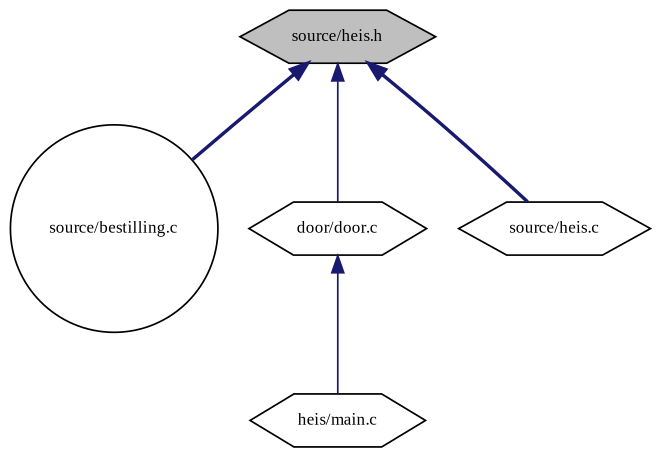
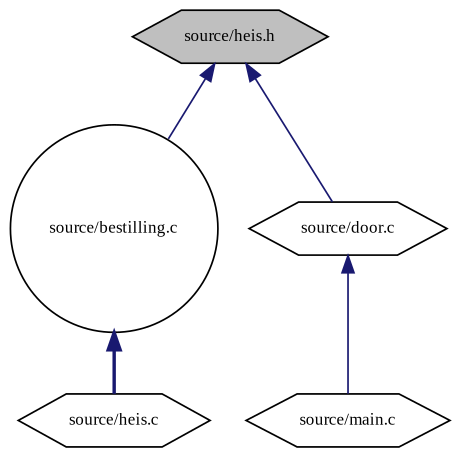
edge "source/bestilling.c" -> "source/heis.h": style bold -> solid
edge "source/heis.c" -> "source/heis.h": now "source/heis.c" -> "source/bestilling.c"
node "door/door.c": label "door/door.c" -> "source/door.c"
node "heis/main.c": label "heis/main.c" -> "source/main.c"
